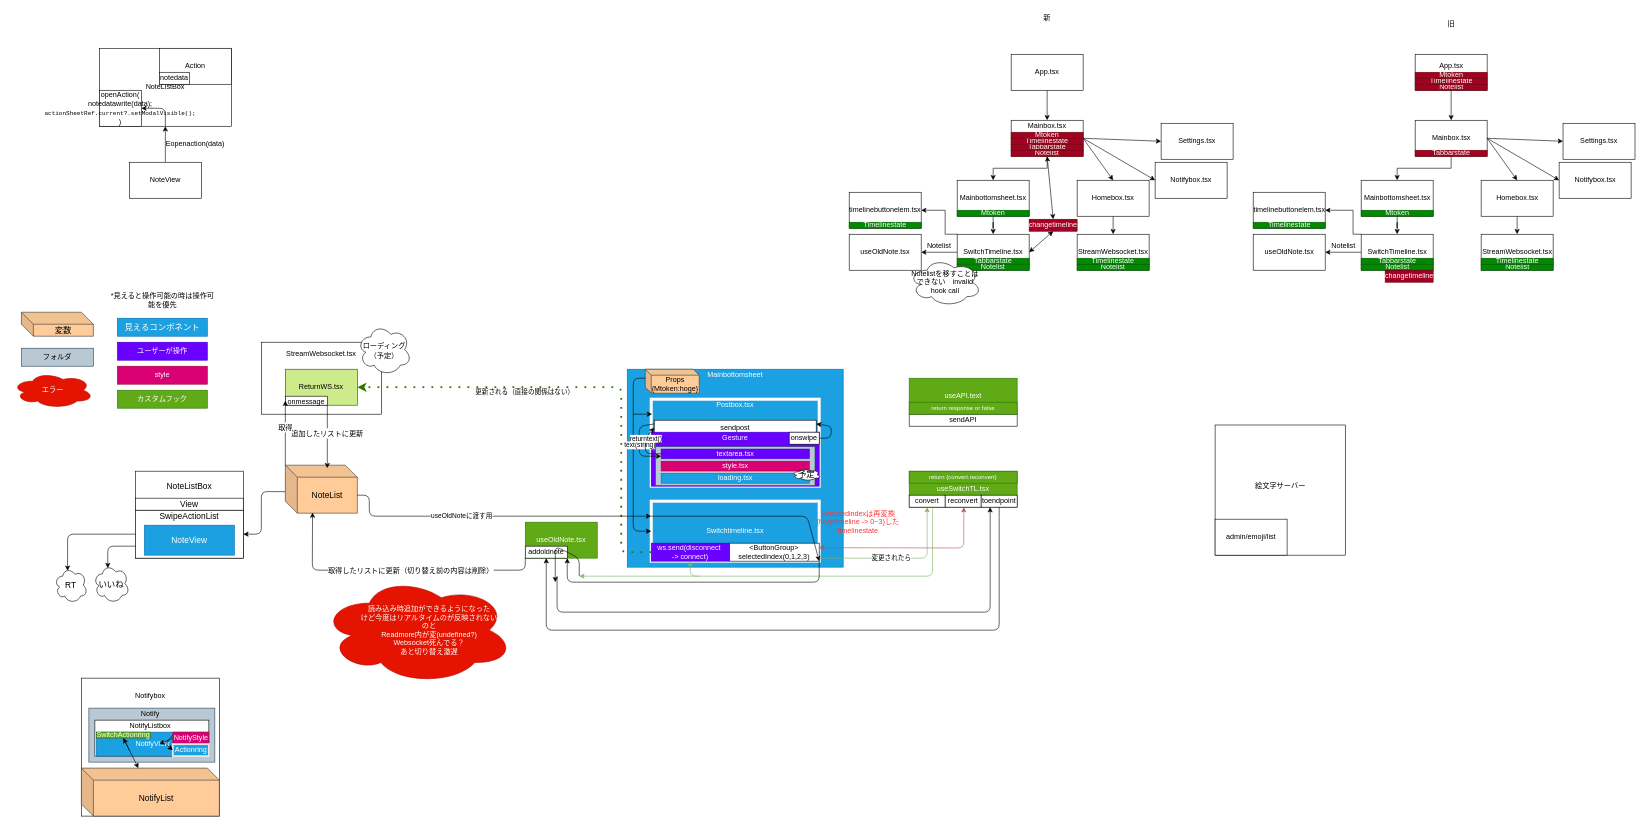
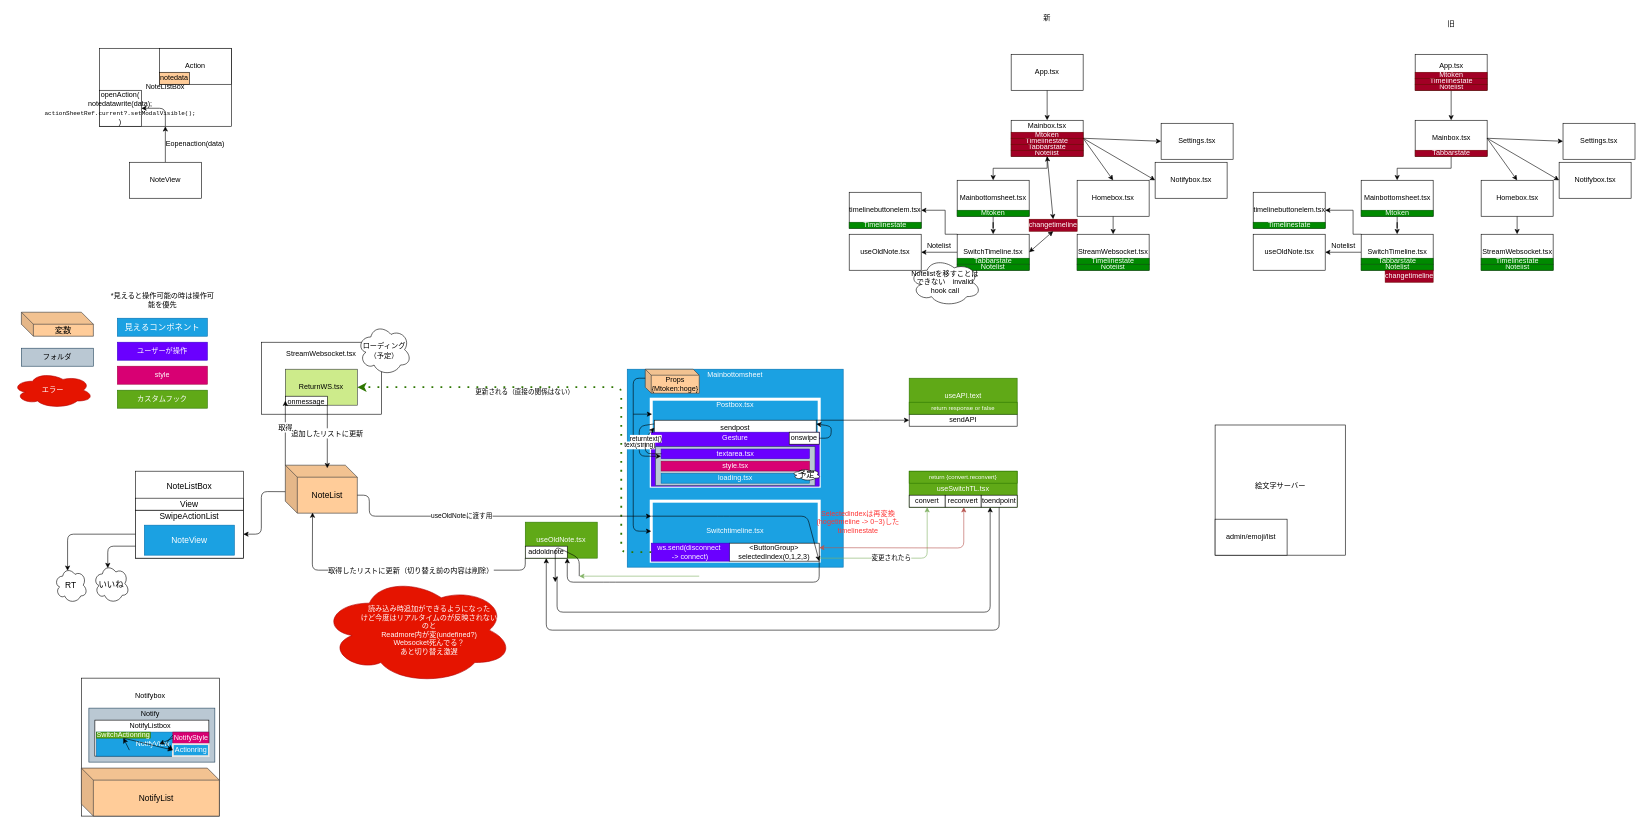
node "notedata": fillcolor #ffffff -> #ffcc99
edge "sendpost" -> "sendAPI": added
edge "convert" -> "ws.send(disconnect -> connect)": removed
edge "SwitchActionring" -> "NotifyList": now "SwitchActionring" -> "Actionring"
